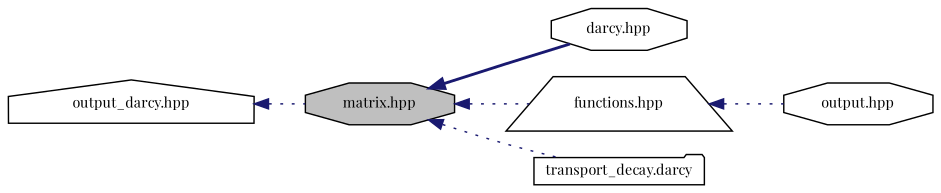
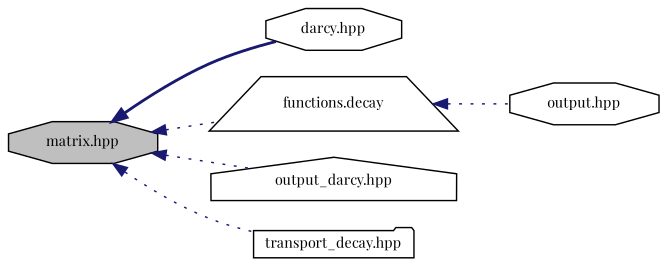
edge "matrix.hpp" -> "output_darcy.hpp": reversed
node "functions.hpp": label "functions.hpp" -> "functions.decay"
node "transport_decay.darcy": label "transport_decay.darcy" -> "transport_decay.hpp"
